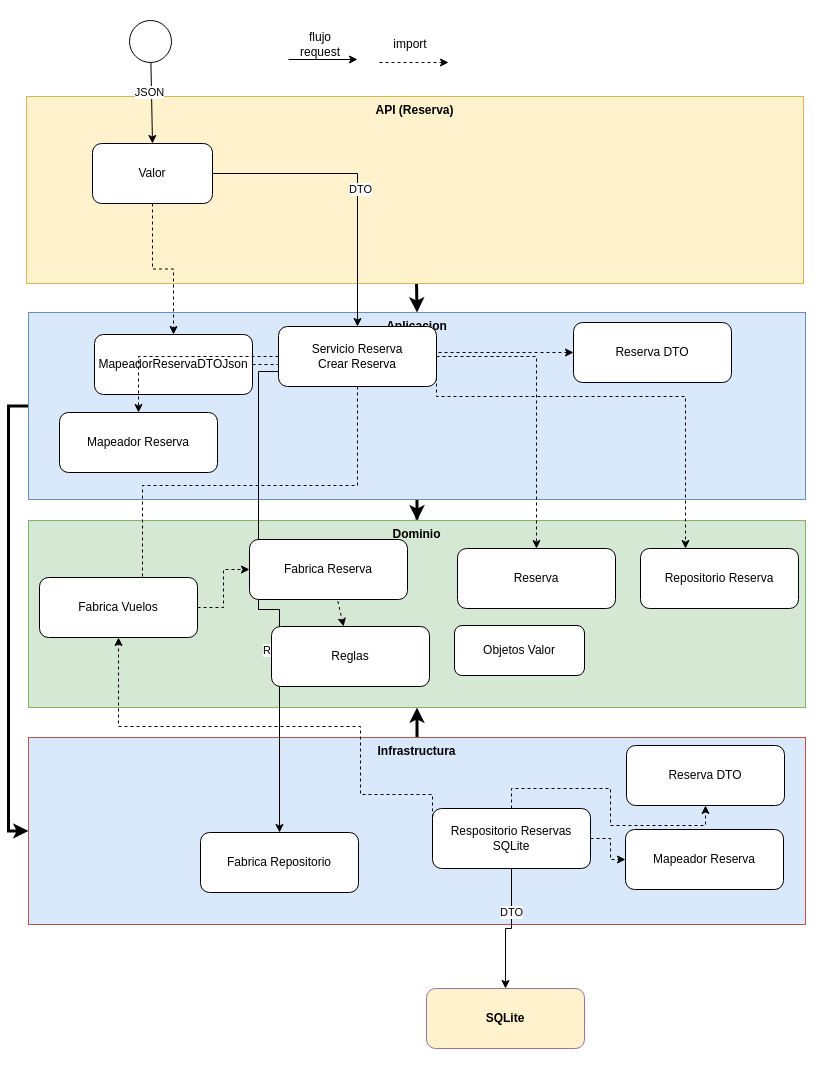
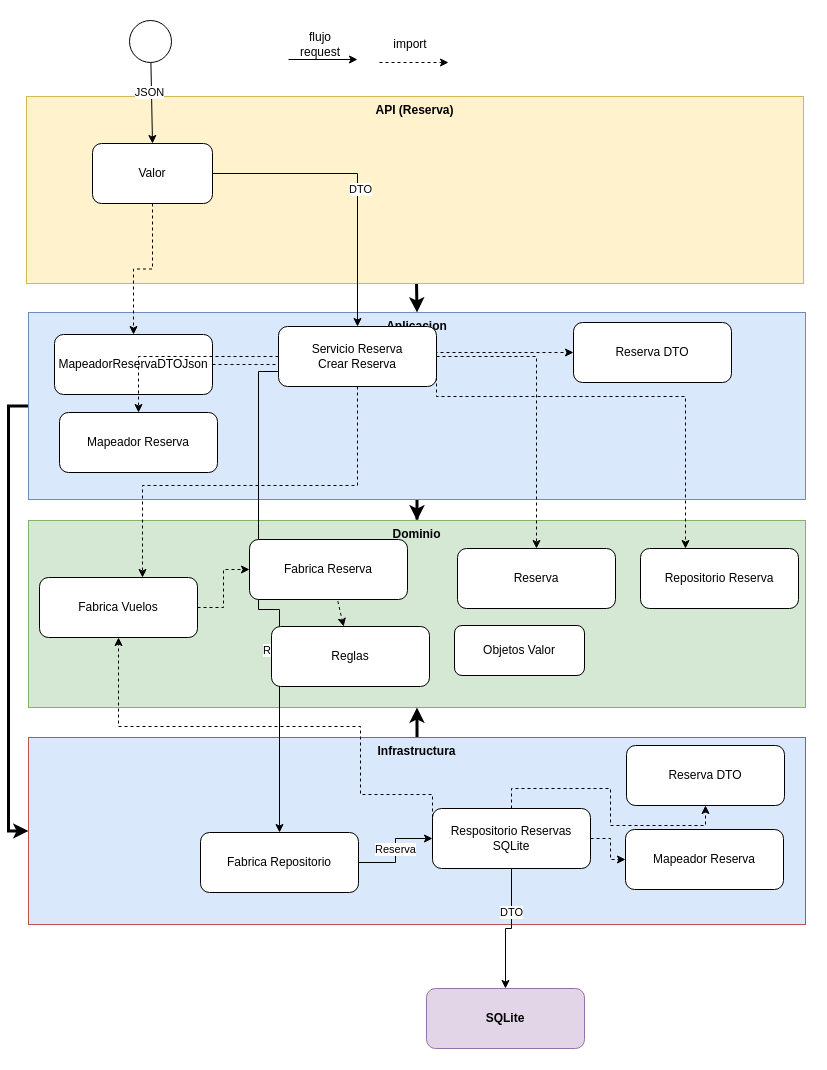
node "MapeadorReservaDTOJson": moved (174, 365) -> (134, 365)
edge "Servicio Reserva Crear Reserva" -- "Fabrica Vuelos": arrowhead none -> classic
edge "Fabrica Repositorio" -> "Respositorio Reservas SQLite": added, label "Reserva"
node "SQLite": fillcolor #fff2cc -> #e1d5e7
